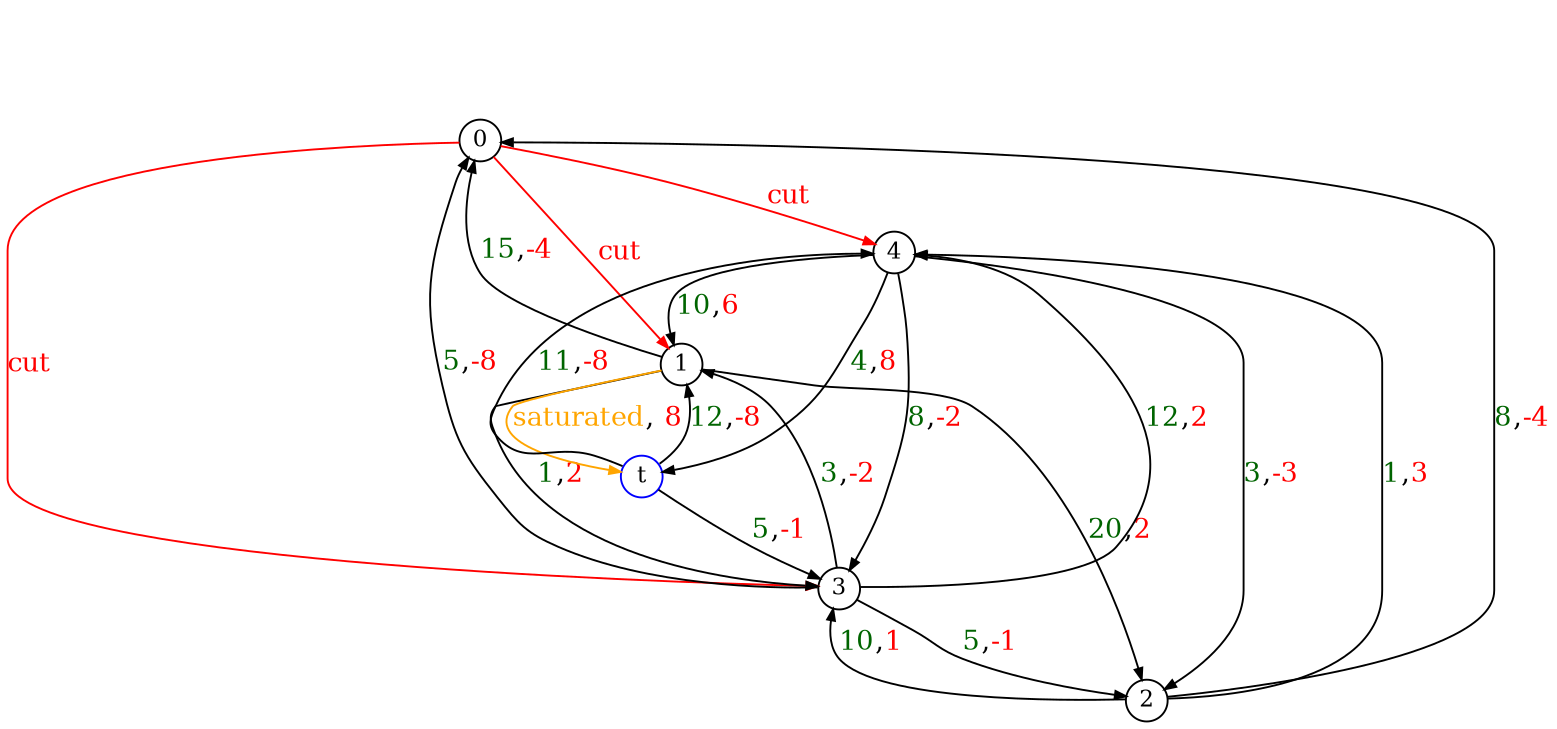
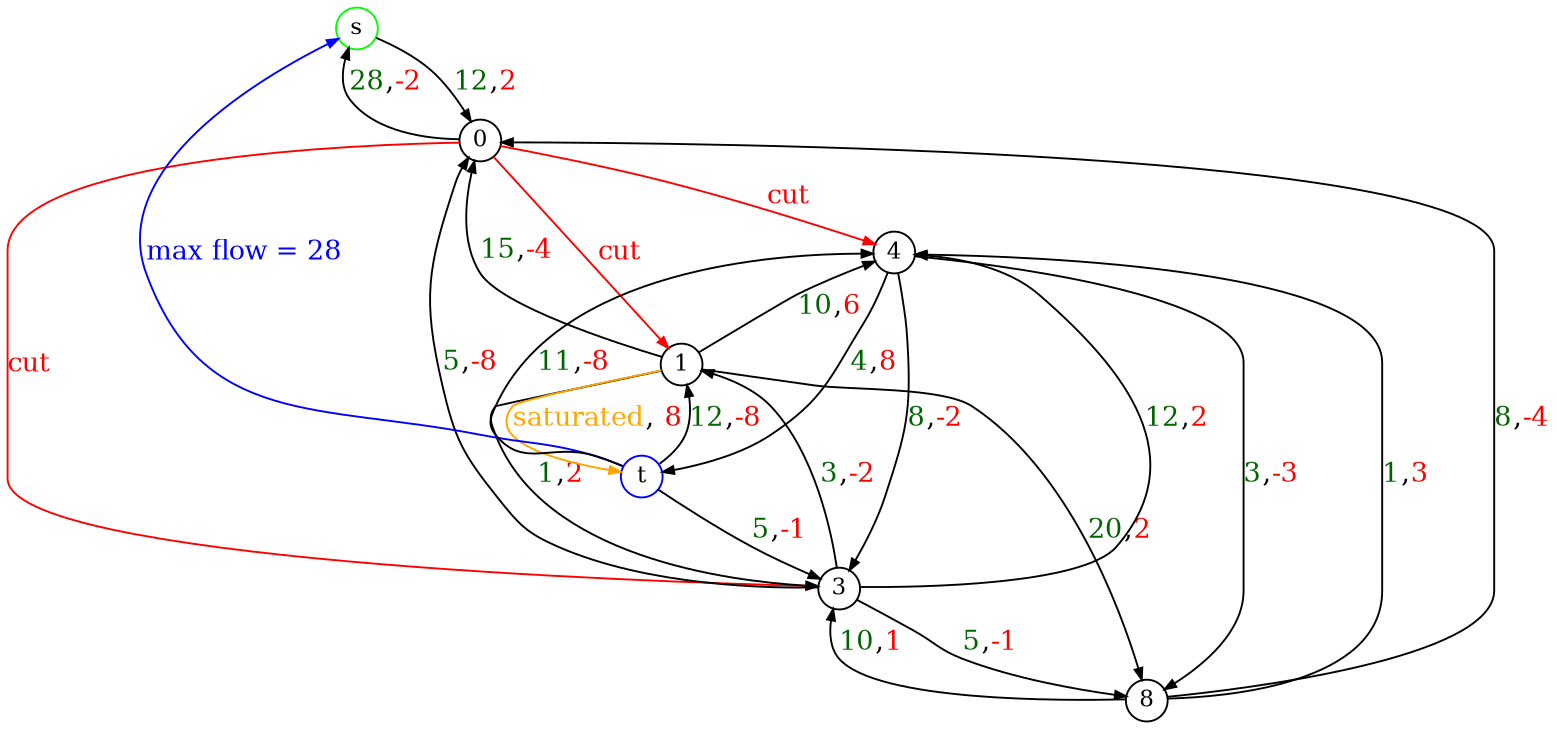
node "s": added
edge "4" -> "1": reversed
node "2": label "2" -> "8"
